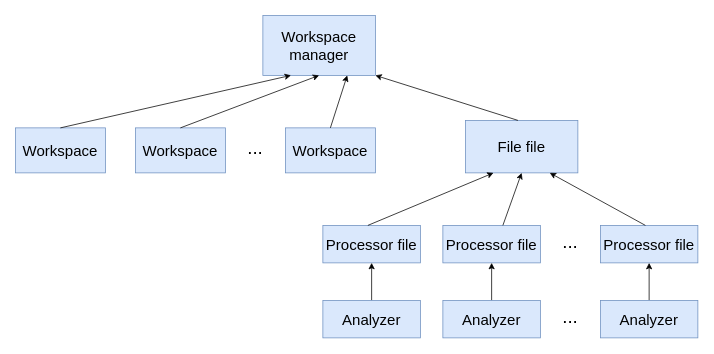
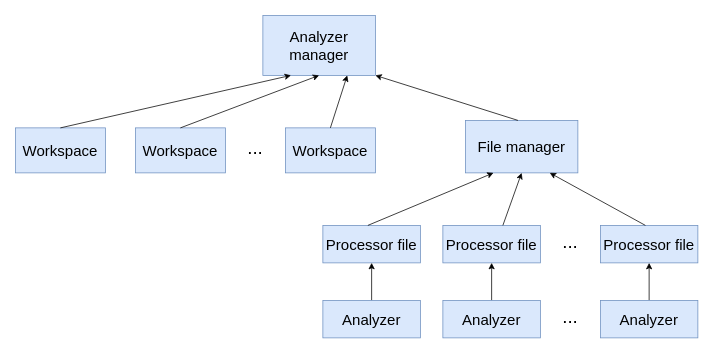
node "Workspace manager": label "Workspace manager" -> "Analyzer manager"
node "File file": label "File file" -> "File manager"
